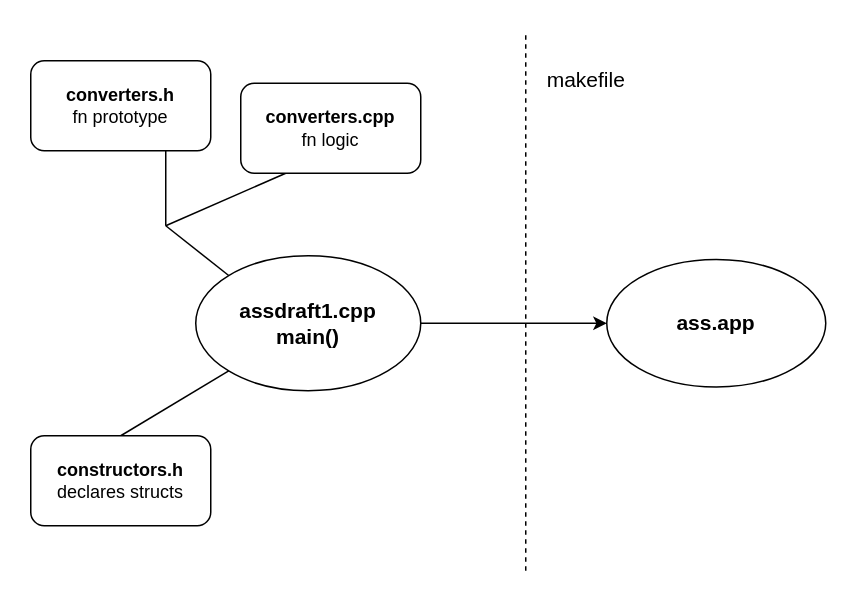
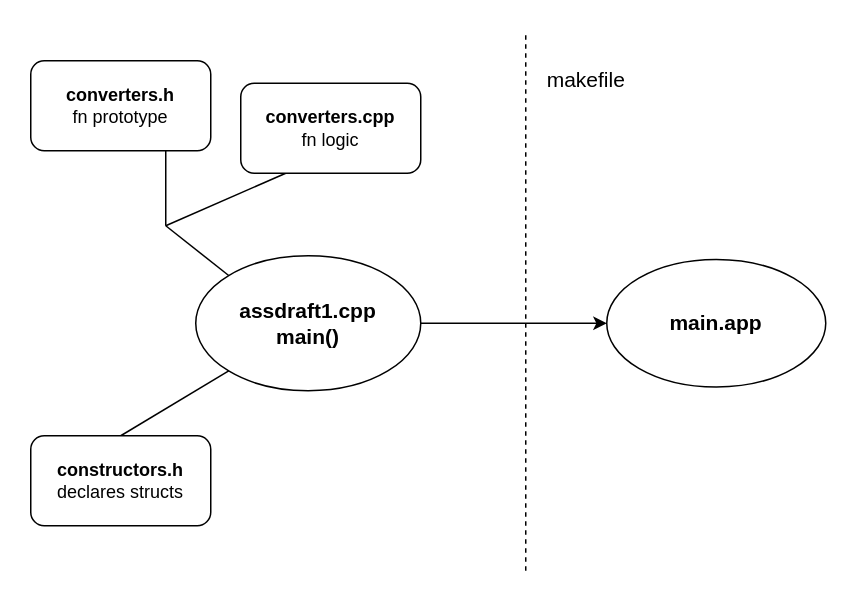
node "ass.app": label "ass.app" -> "main.app"
